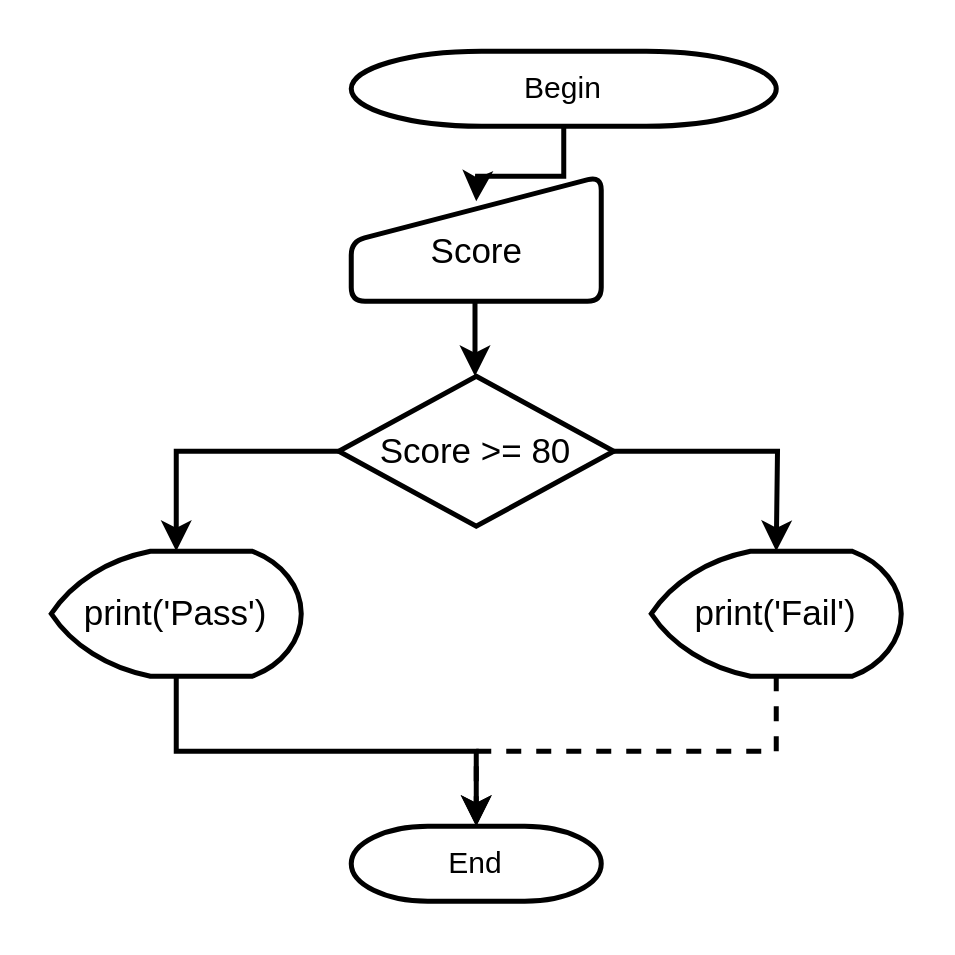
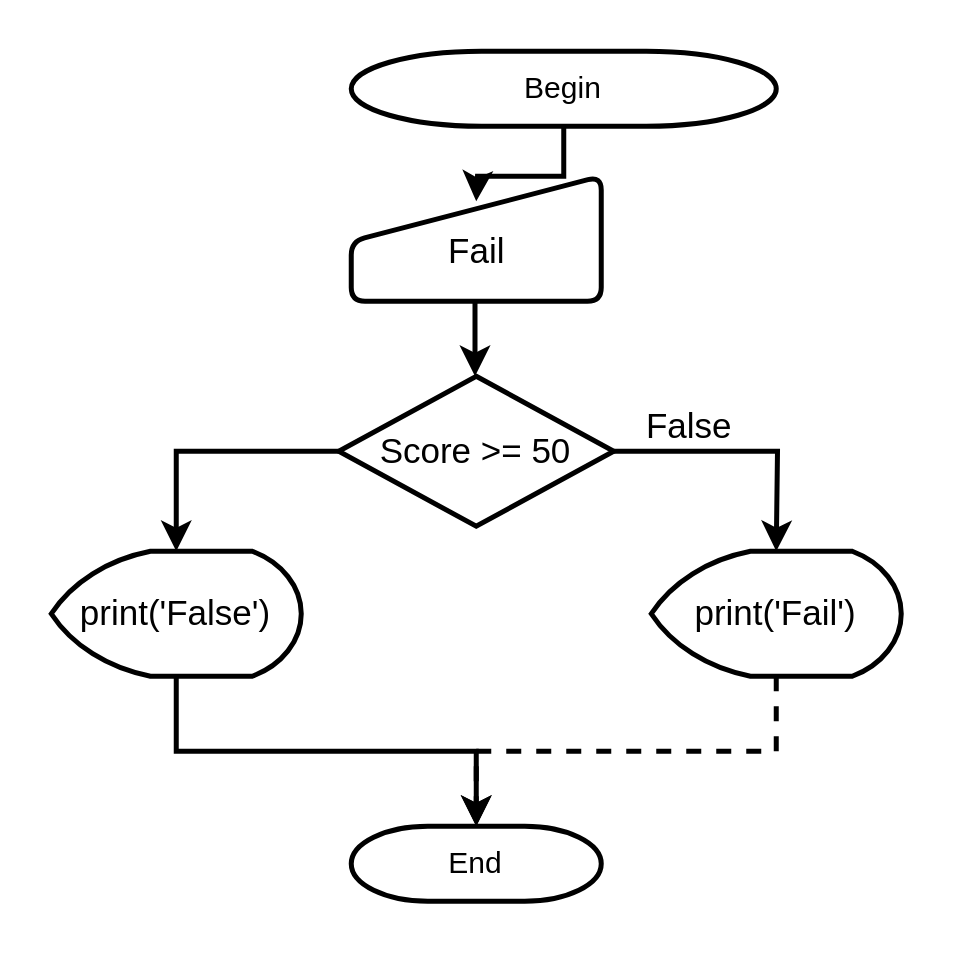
node "Score": label "Score" -> "Fail"
node "False": added
node "Score >= 80": label "Score >= 80" -> "Score >= 50"
node "print('Pass')": label "print('Pass')" -> "print('False')"
